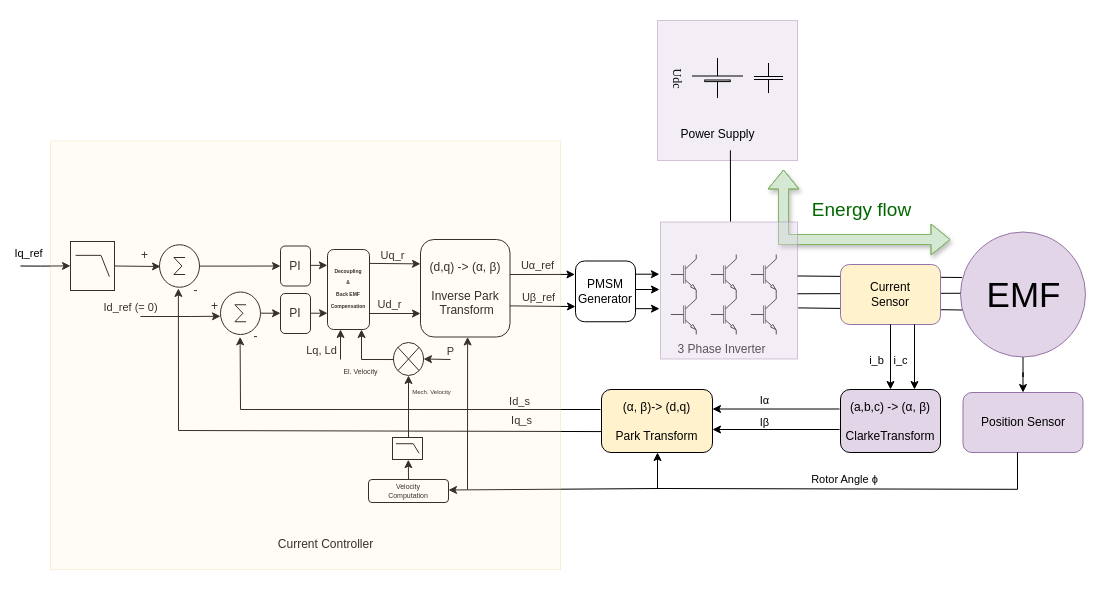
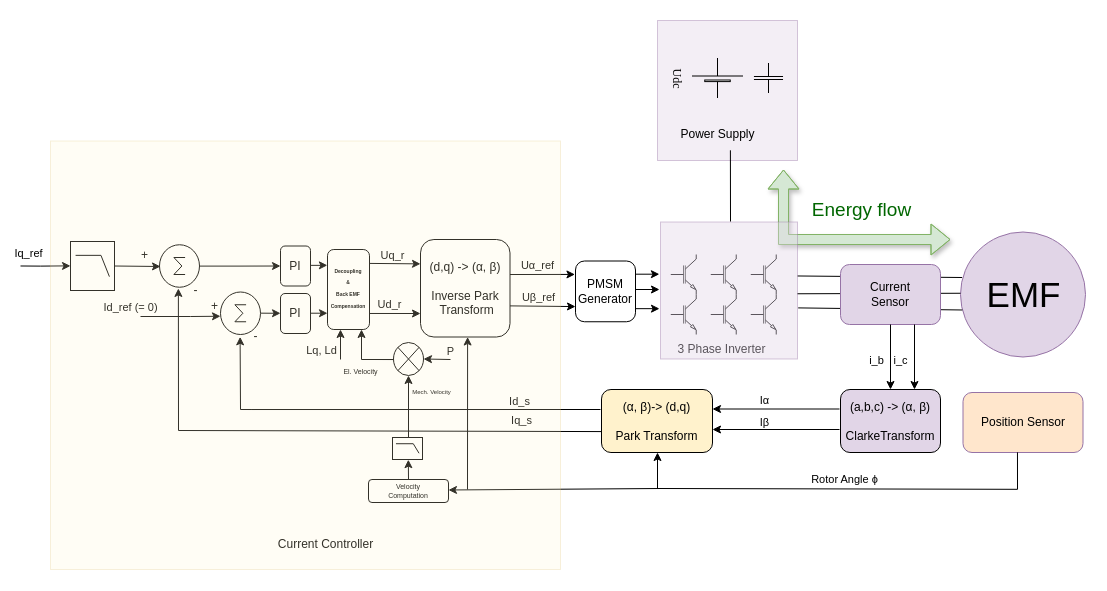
node "Current Sensor": fillcolor #fff2cc -> #e1d5e7
edge "EMF" -> "Position Sensor": removed
node "Position Sensor": fillcolor #e1d5e7 -> #ffe6cc
